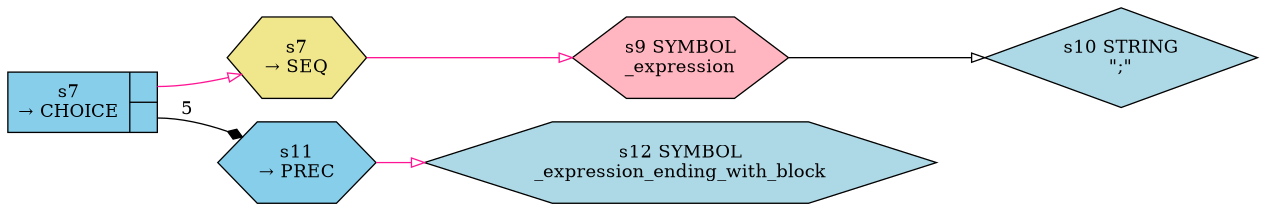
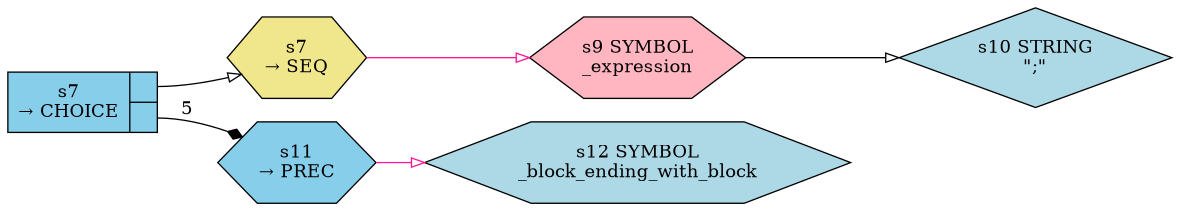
edge "s7" -> "s7 → SEQ": color deeppink -> black
node "s12 SYMBOL _expression_ending_with_block": label "s12 SYMBOL _expression_ending_with_block" -> "s12 SYMBOL _block_ending_with_block"
